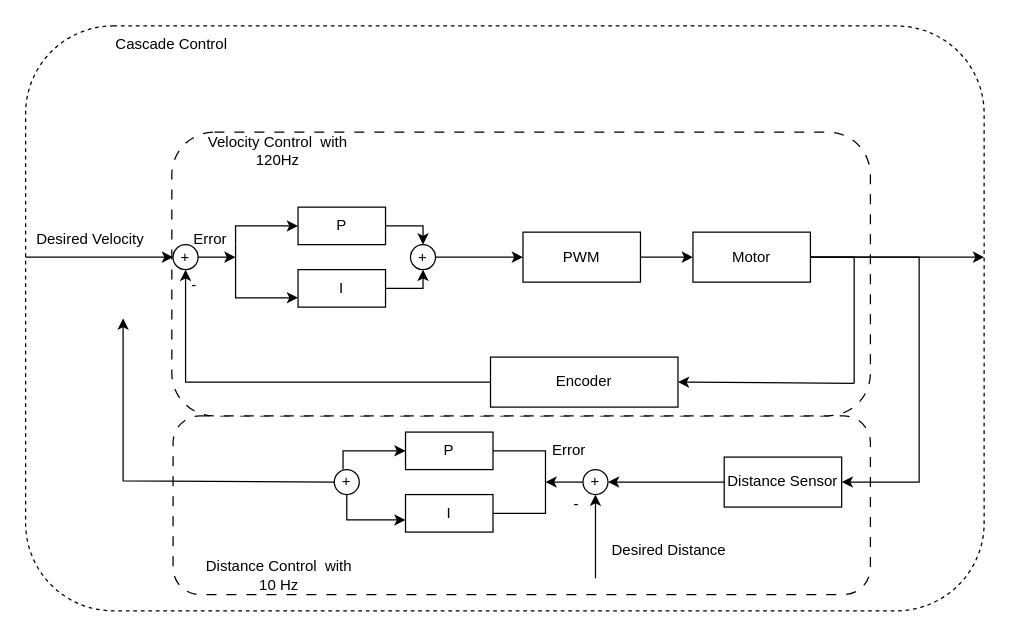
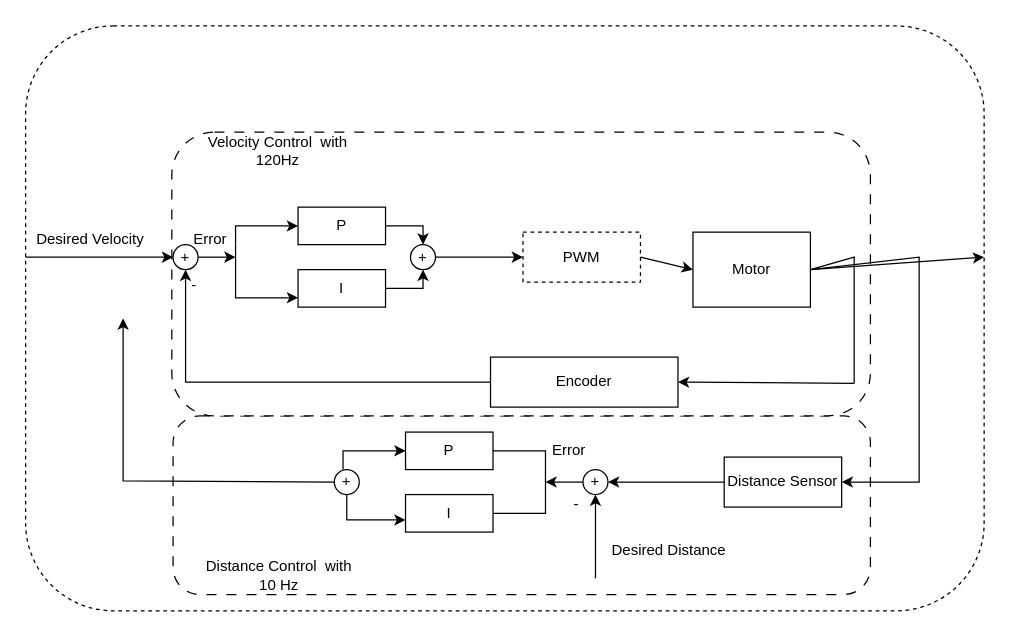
node "Cascade Control": removed
node "PWM": style solid -> dashed
node "Motor": size 118x50 -> 118x75
